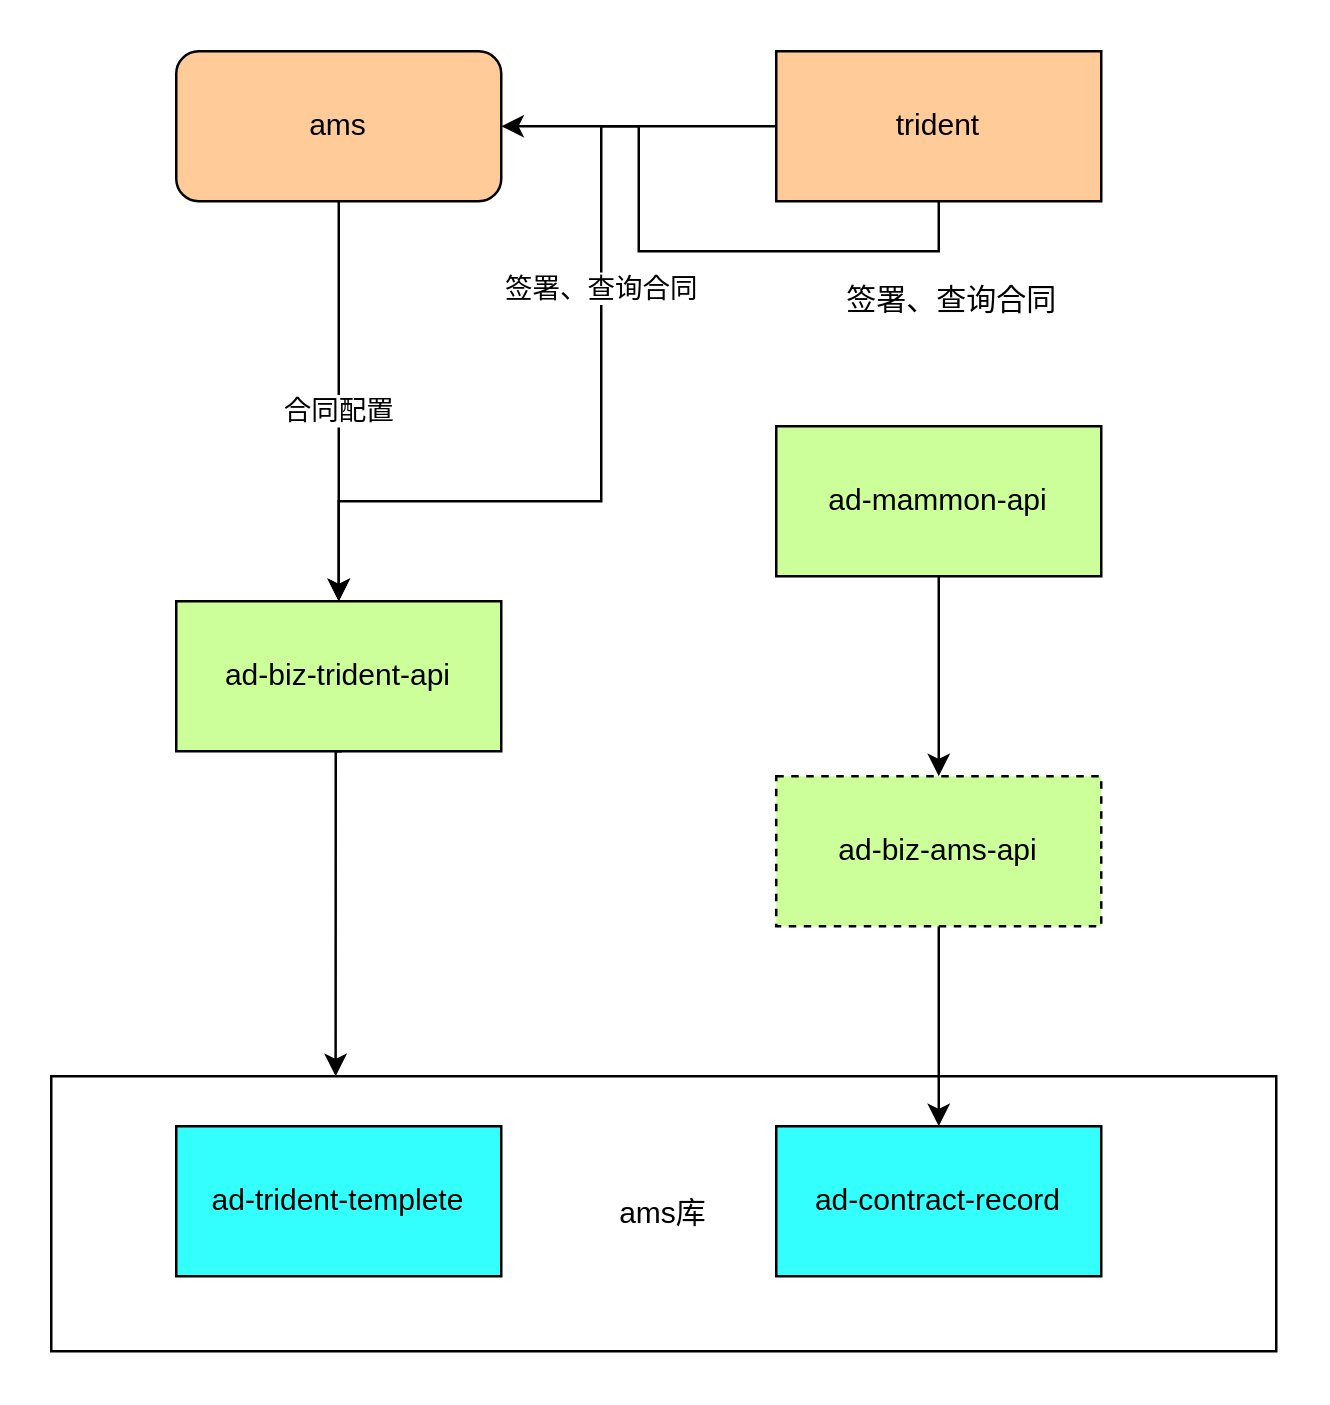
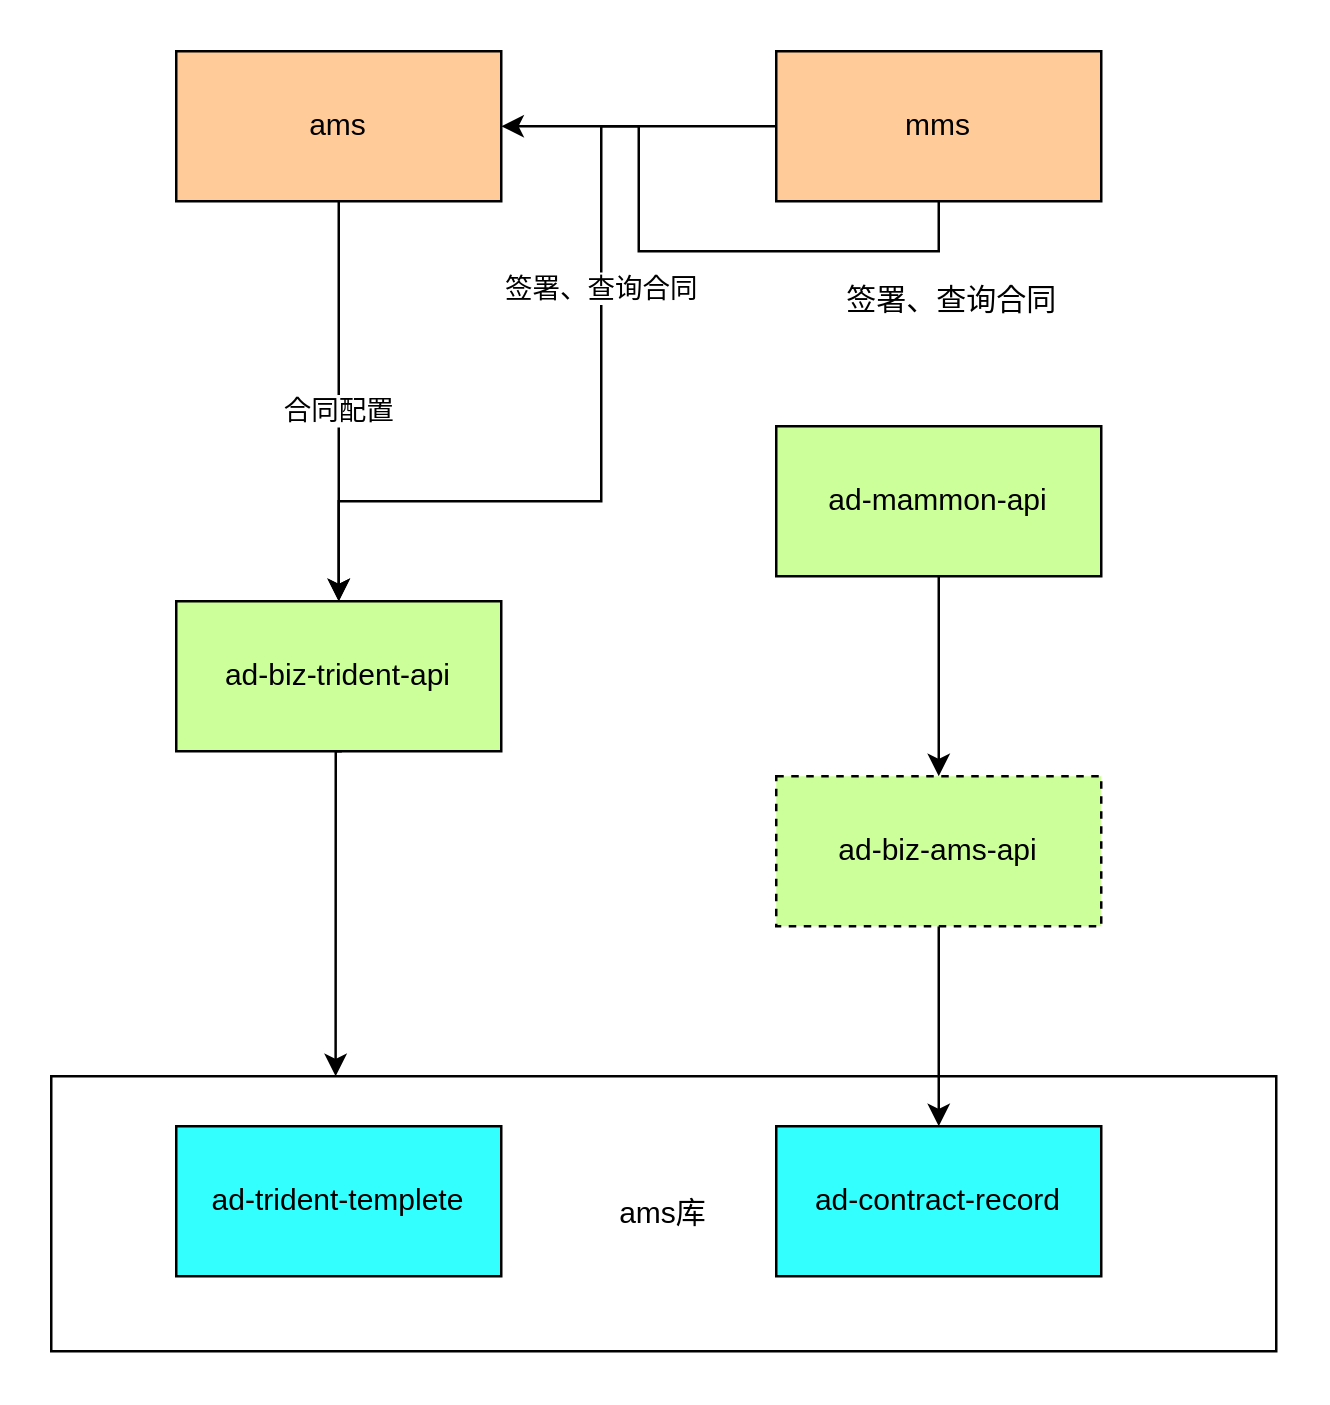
node "ams": shape rounded rectangle -> rectangle
node "trident": label "trident" -> "mms"
